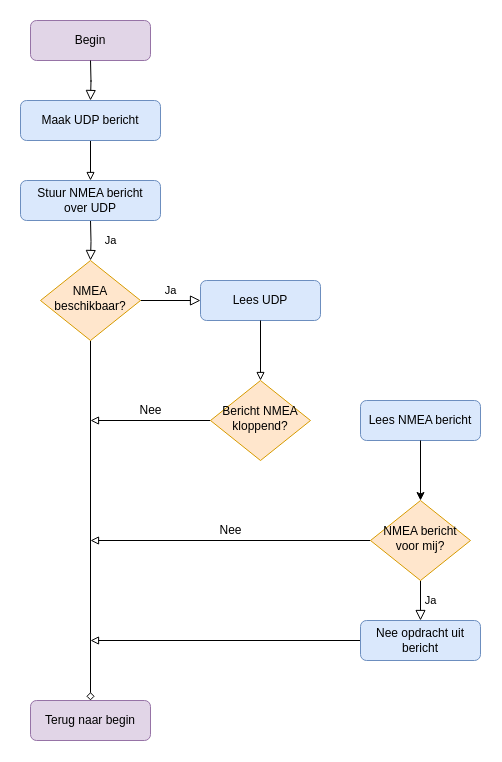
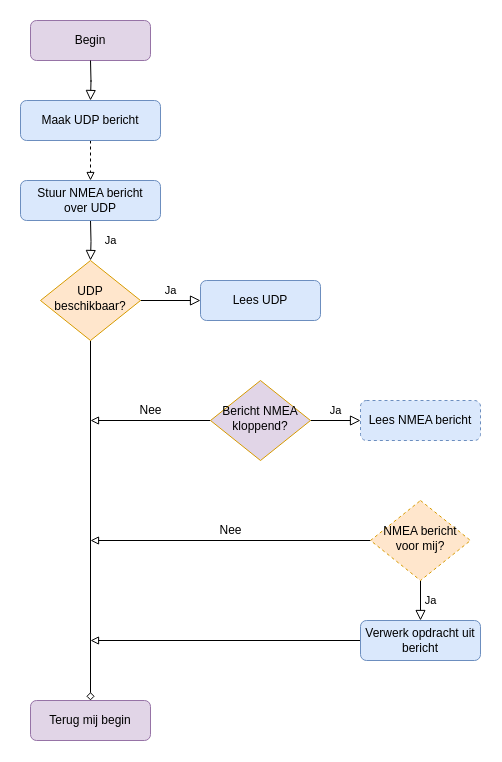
edge "Maak UDP bericht" -> "Stuur NMEA bericht over UDP": style solid -> dashed
node "NMEA beschikbaar?": label "NMEA beschikbaar?" -> "UDP beschikbaar?"
edge "Lees UDP" -> "Bericht NMEA kloppend?": removed
node "Bericht NMEA kloppend?": fillcolor #ffe6cc -> #e1d5e7
edge "Bericht NMEA kloppend?" -> "Lees NMEA bericht": added, label "Ja"
node "Lees NMEA bericht": style solid -> dashed
edge "Lees NMEA bericht" -> "NMEA bericht voor mij?": removed
node "NMEA bericht voor mij?": style solid -> dashed
node "Nee opdracht uit bericht": label "Nee opdracht uit bericht" -> "Verwerk opdracht uit bericht"
node "Terug naar begin": label "Terug naar begin" -> "Terug mij begin"
